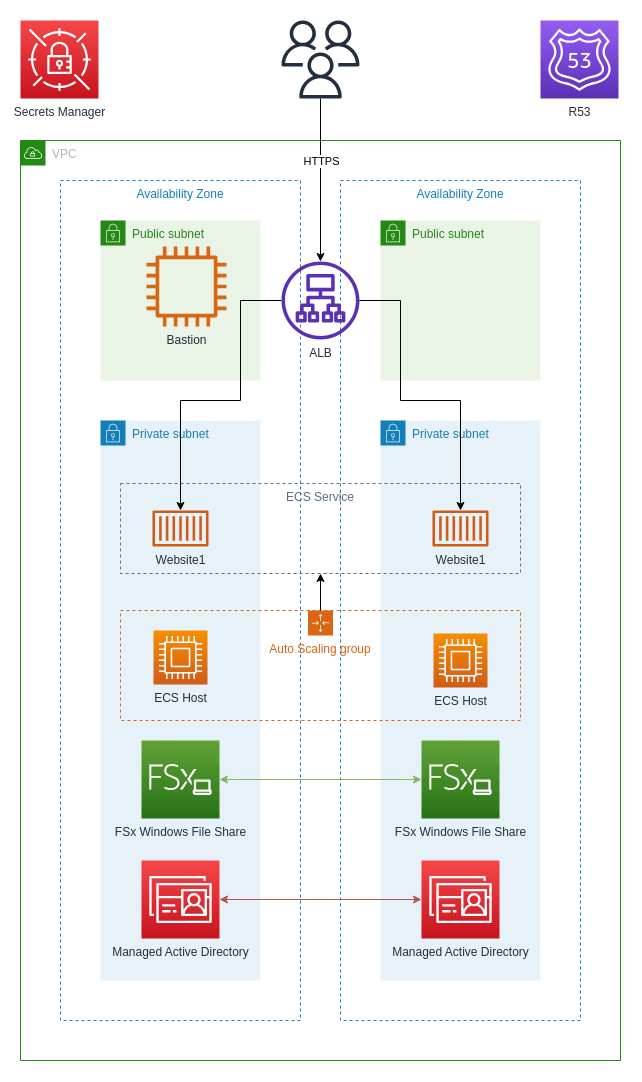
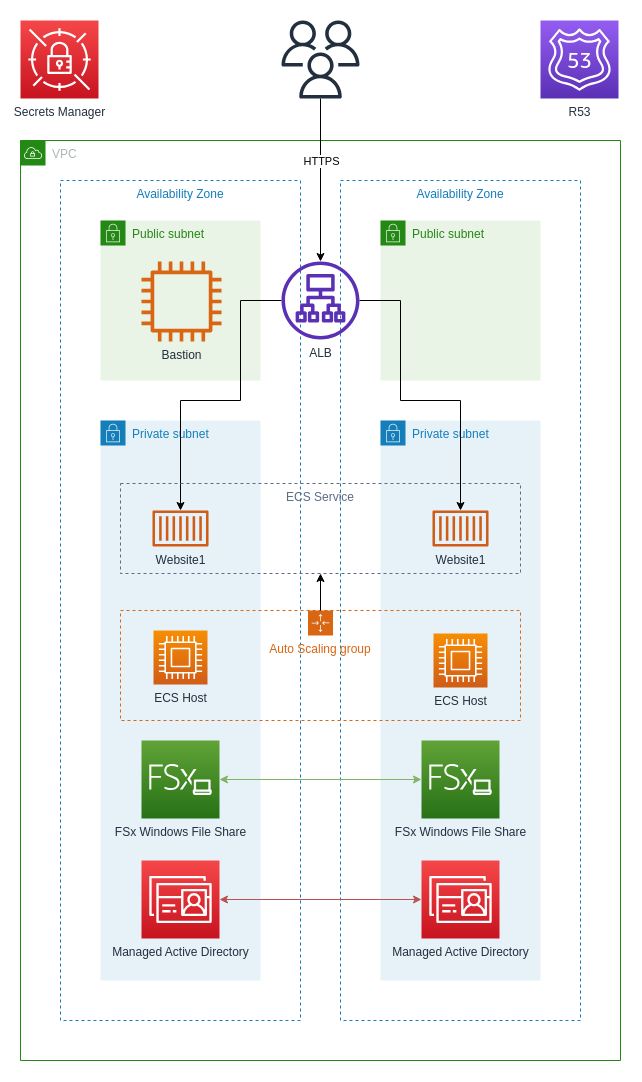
node "Bastion": moved (187, 287) -> (182, 302)
